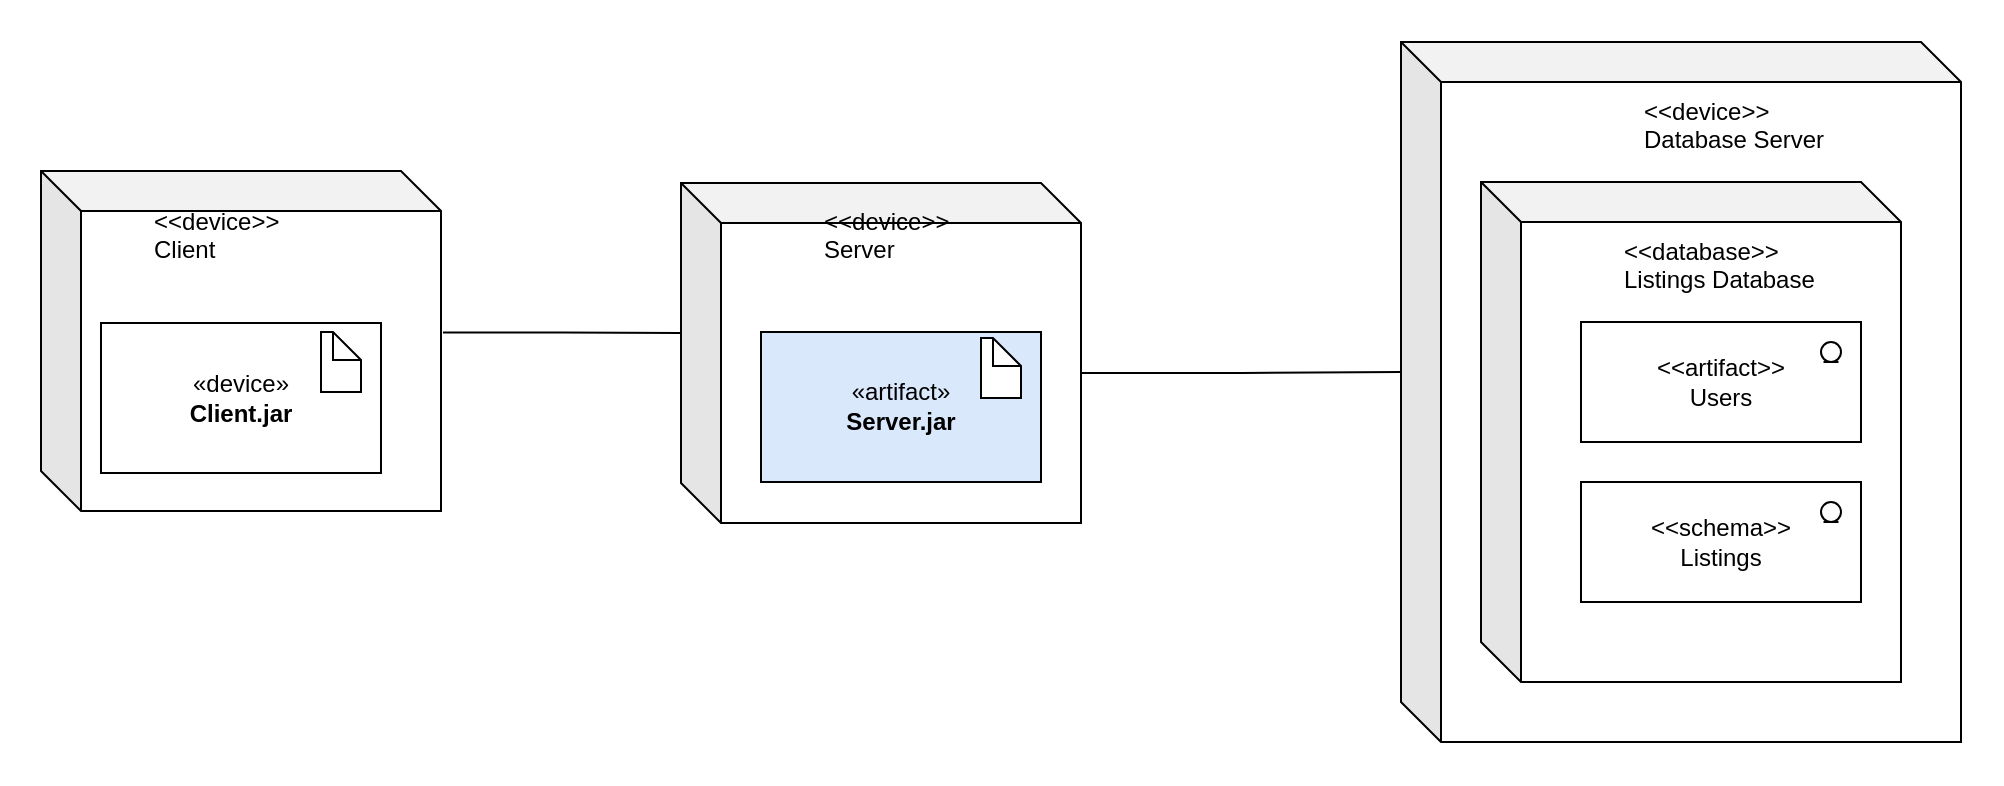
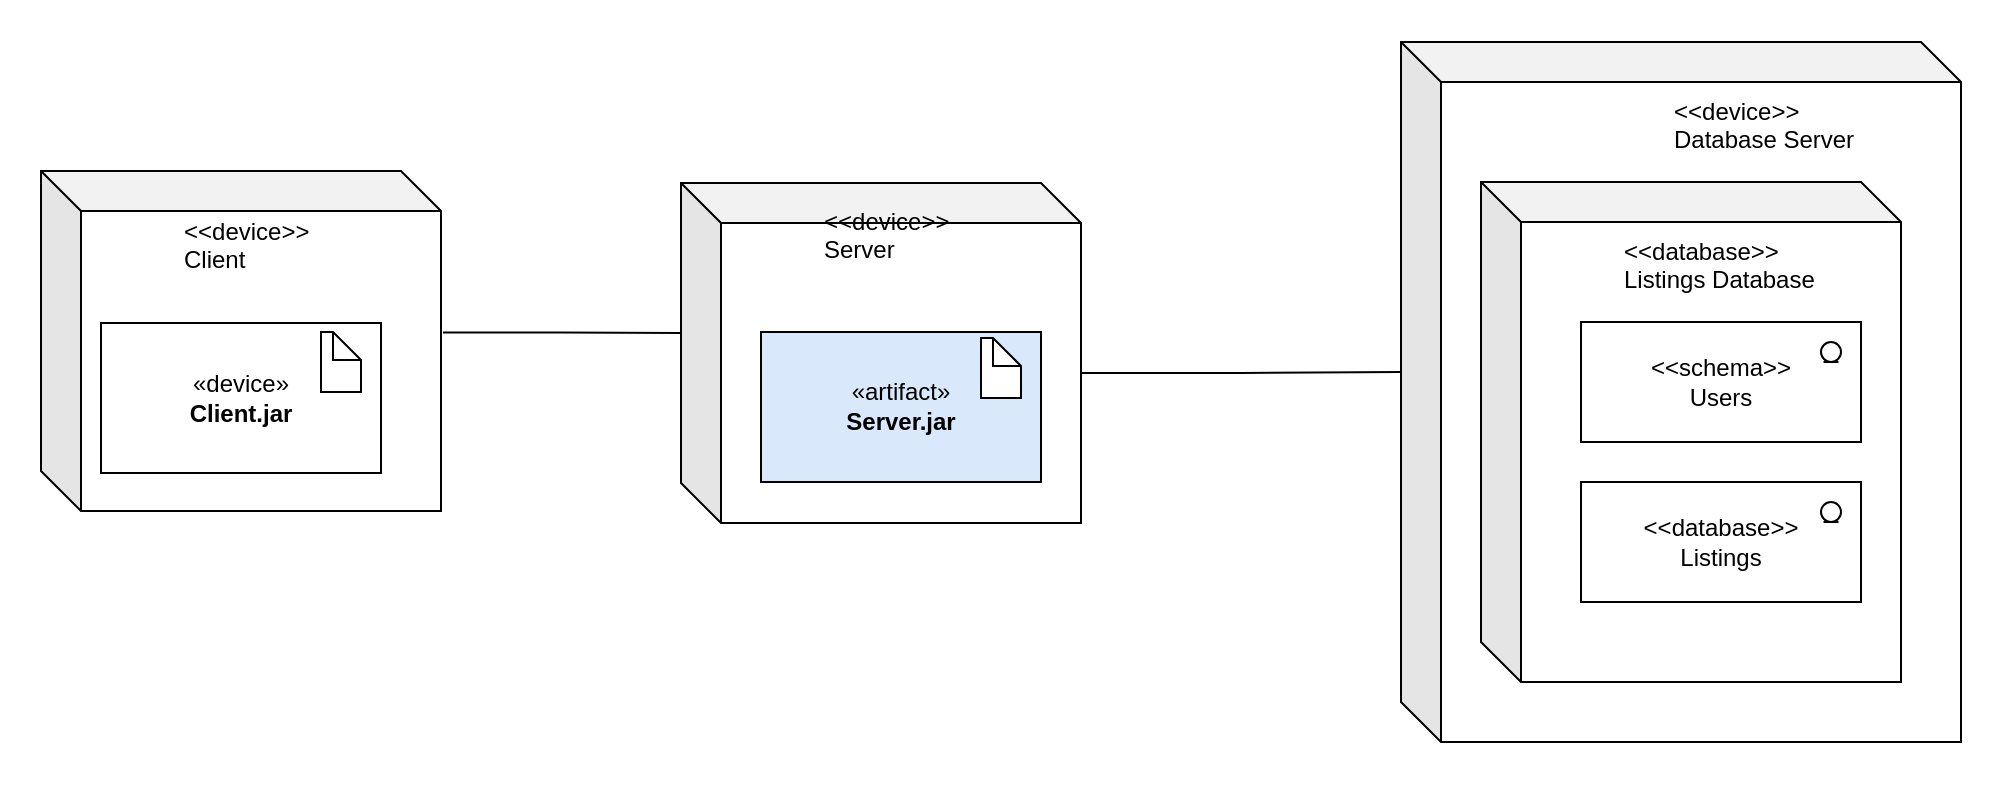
node "<<device>> Database Server": moved (1751, 122) -> (1781, 122)
node "<<device>> Client": moved (231, 233) -> (261, 243)
node "<<artifact>> Users": label "<<artifact>> Users" -> "<<schema>> Users"
node "<<schema>> Listings": label "<<schema>> Listings" -> "<<database>> Listings"
